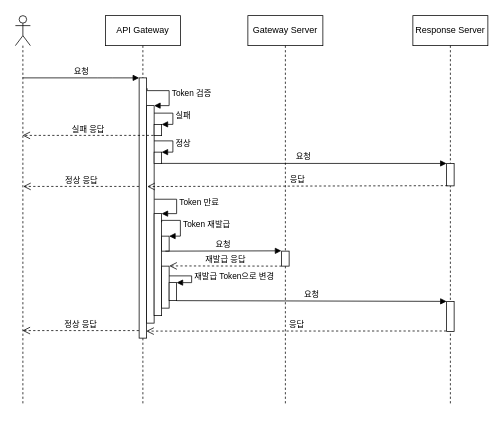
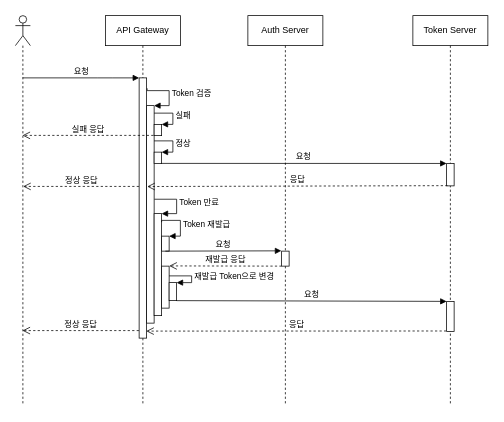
node "Gateway Server": label "Gateway Server" -> "Auth Server"
node "Response Server": label "Response Server" -> "Token Server"
